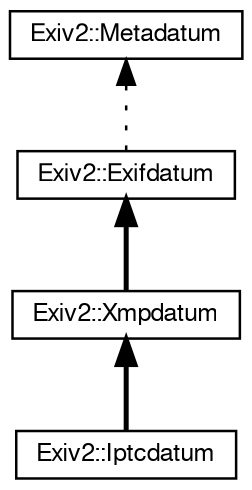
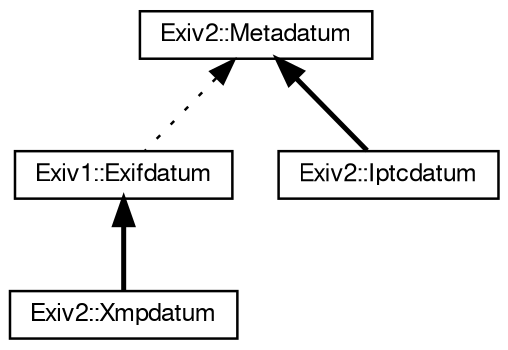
node "Exiv2::Exifdatum": label "Exiv2::Exifdatum" -> "Exiv1::Exifdatum"
edge "Exiv2::Iptcdatum" -> "Exiv2::Xmpdatum": now "Exiv2::Iptcdatum" -> "Exiv2::Metadatum"
